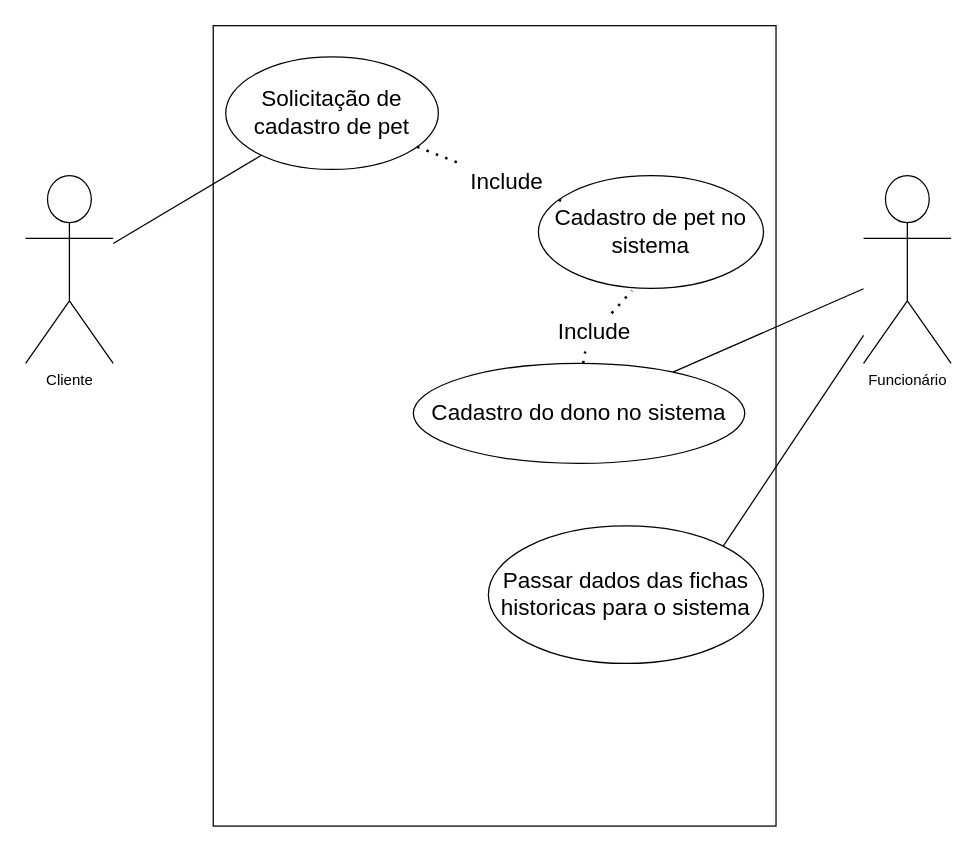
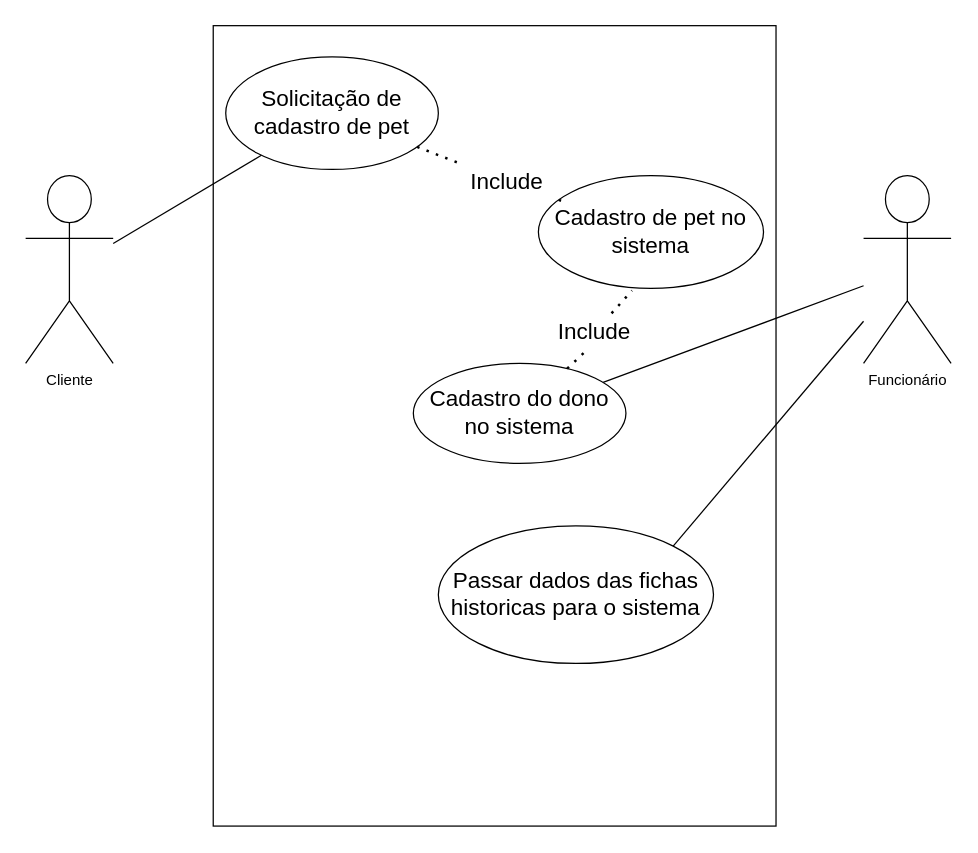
node "Cadastro do dono no sistema": size 331x100 -> 213x100
node "Passar dados das fichas historicas para o sistema": moved (626, 594) -> (576, 594)
